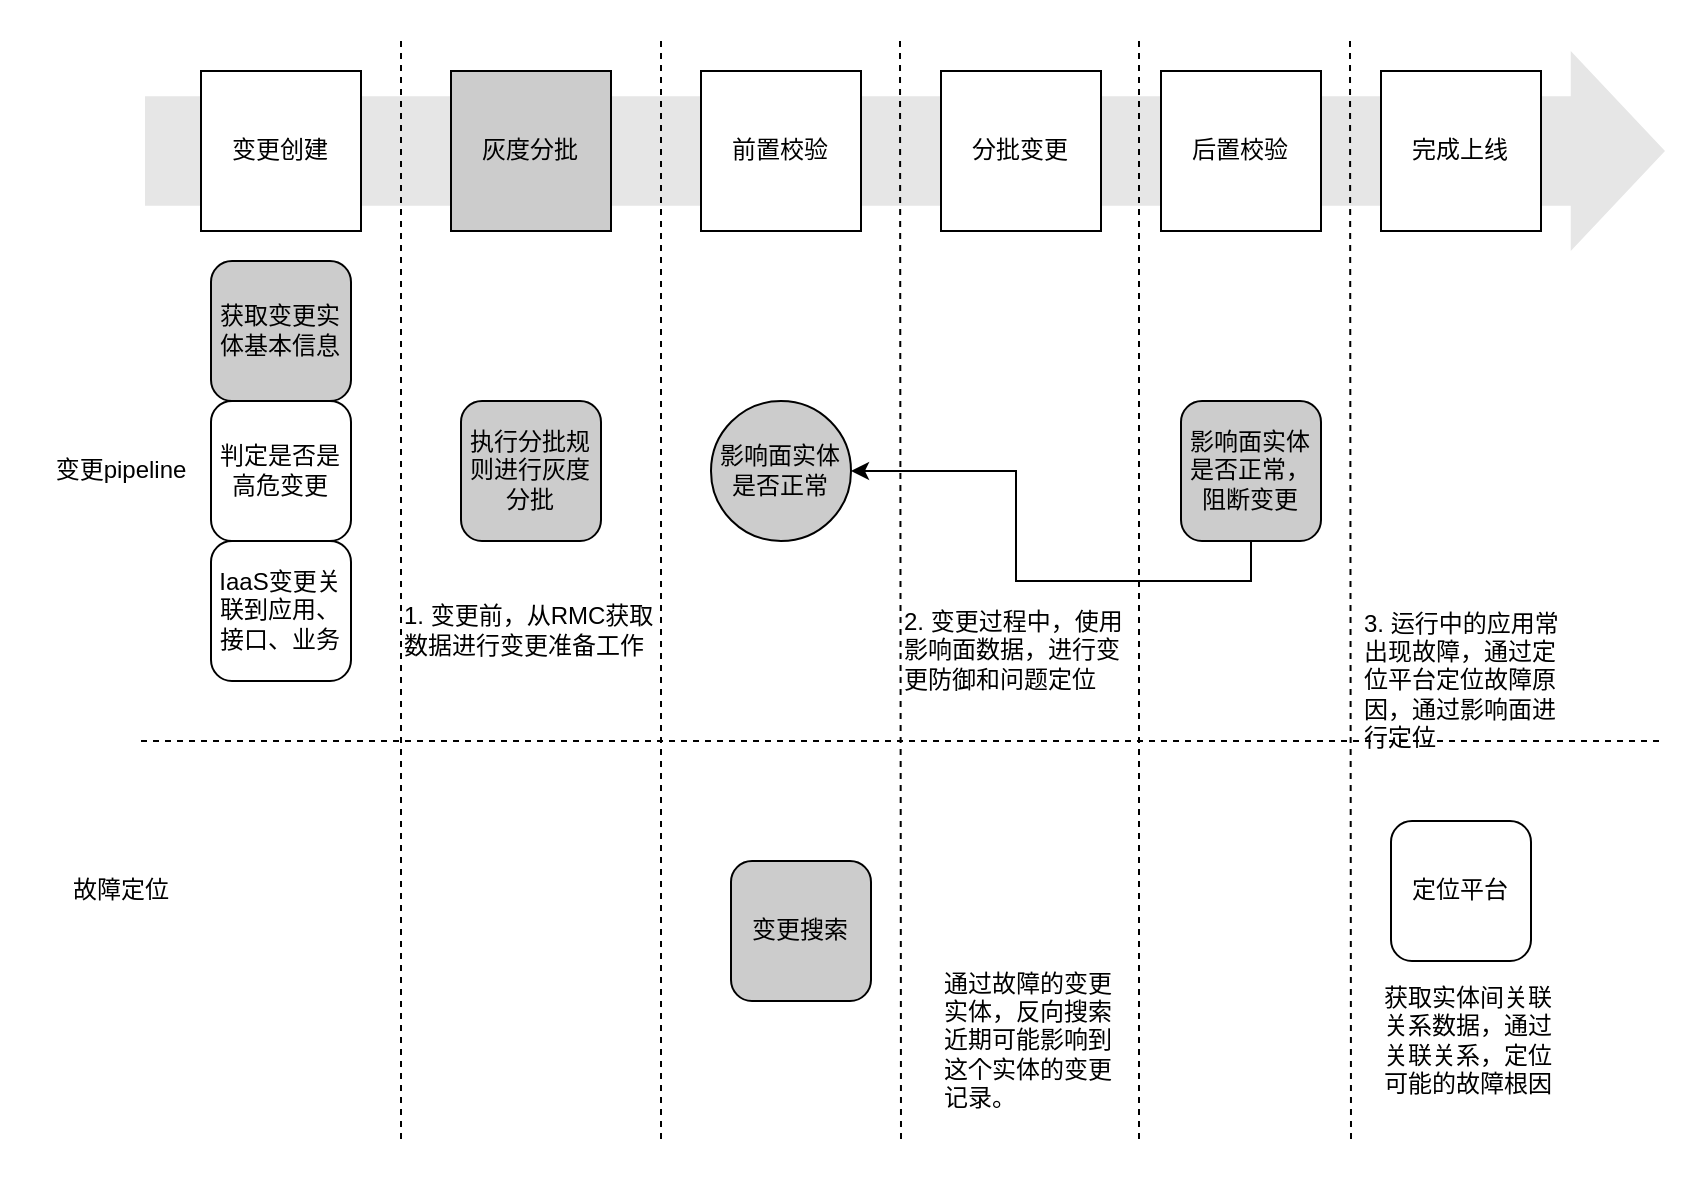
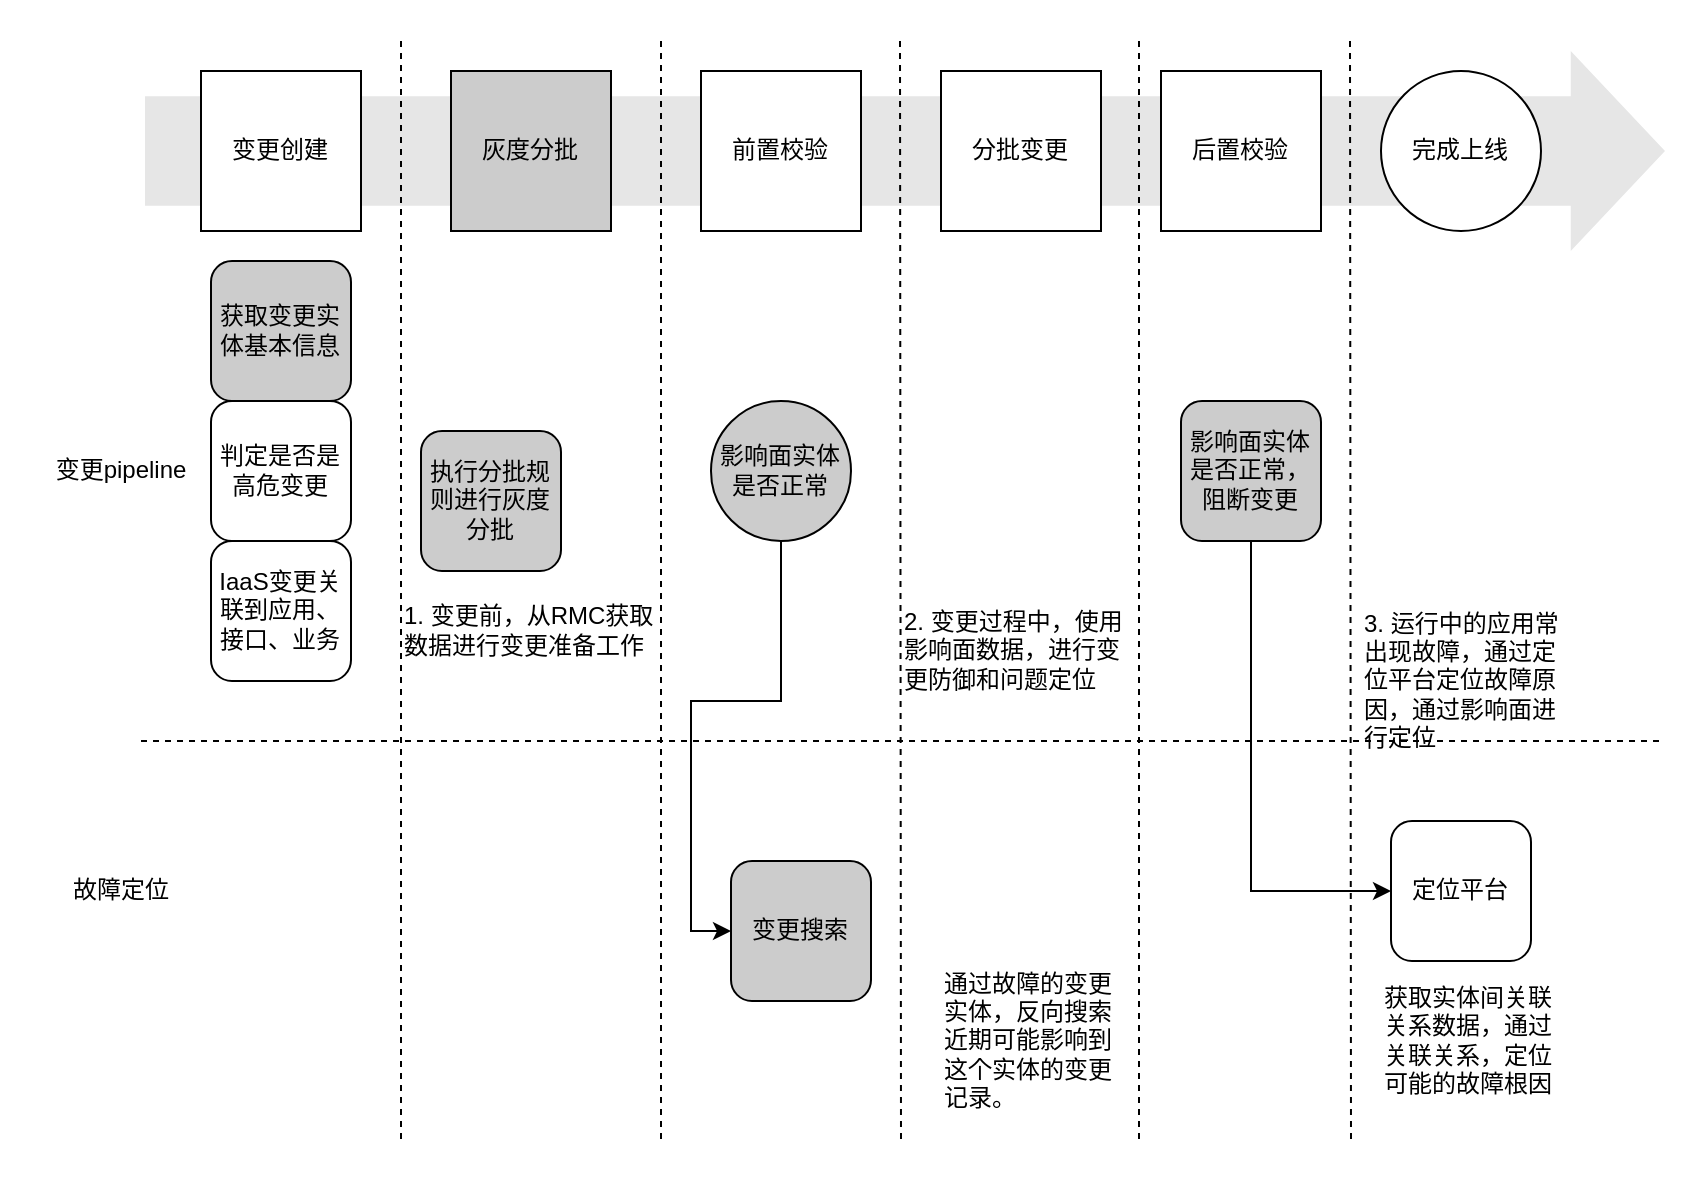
node "完成上线": shape rectangle -> ellipse
node "执行分批规 则进行灰度 分批": moved (531, 471) -> (491, 501)
edge "影响面实体 是否正常， 阻断变更" -> "影响面实体 是否正常": now "影响面实体 是否正常， 阻断变更" -> "定位平台"
edge "影响面实体 是否正常" -> "变更搜索": added
